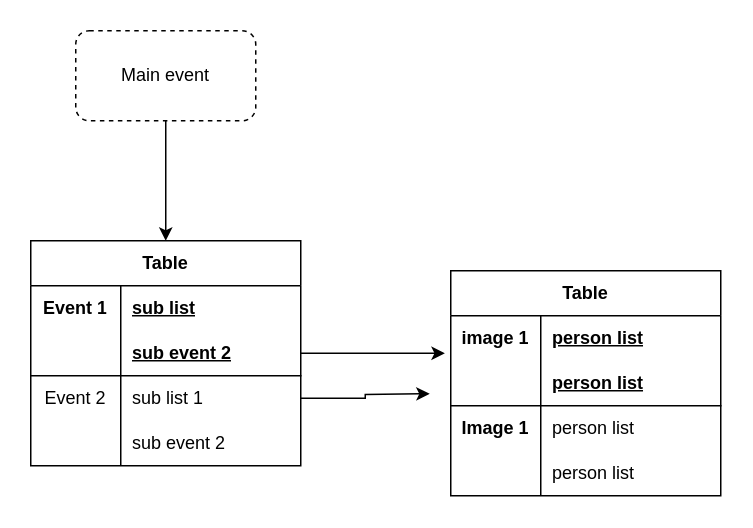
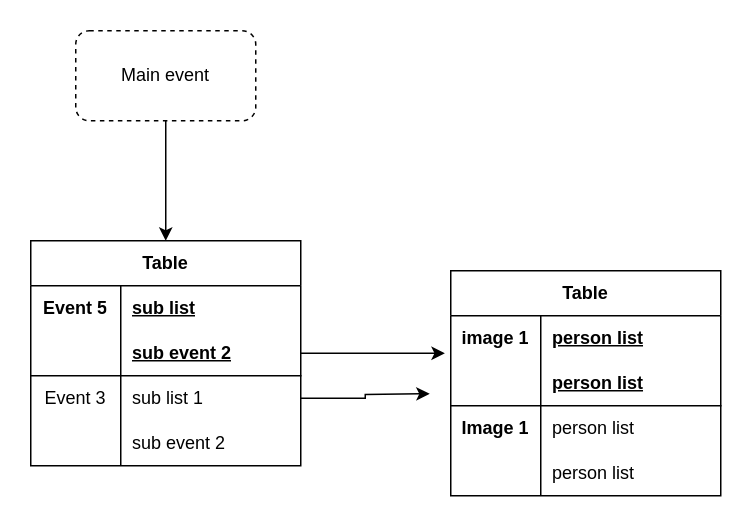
node "Event 1": label "Event 1" -> "Event 5"
node "Event 2": label "Event 2" -> "Event 3"
